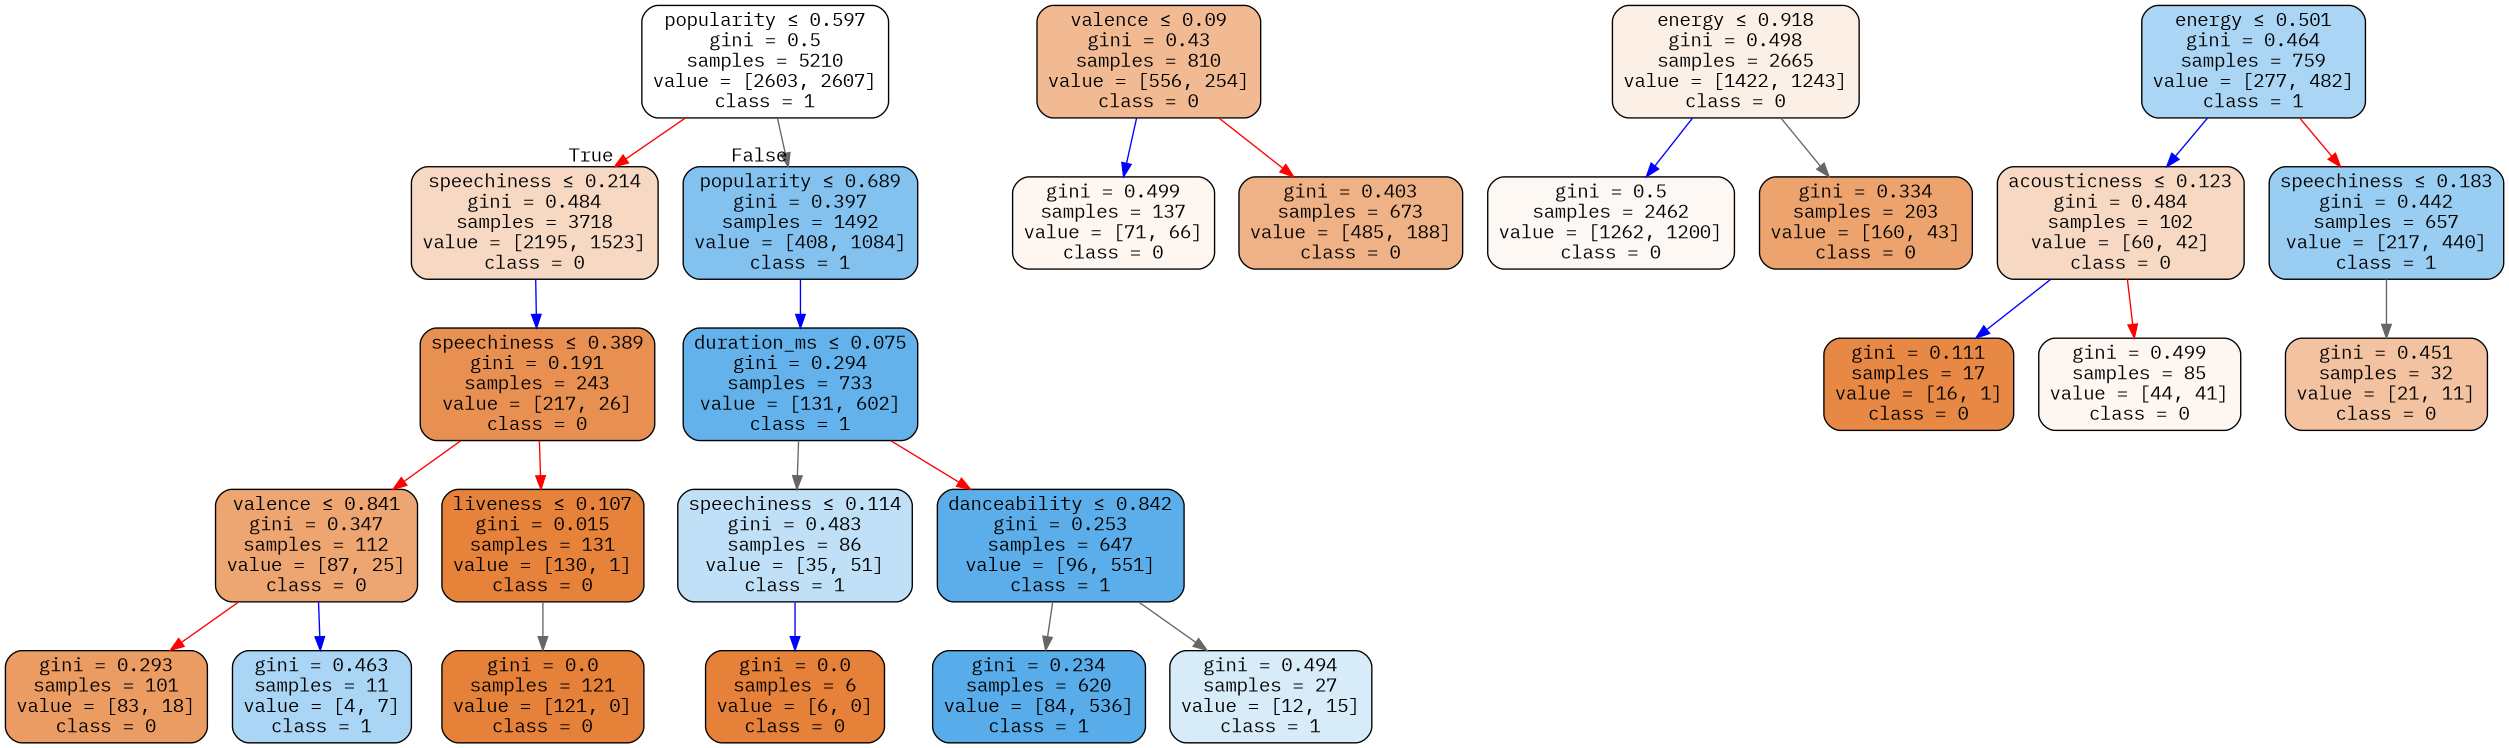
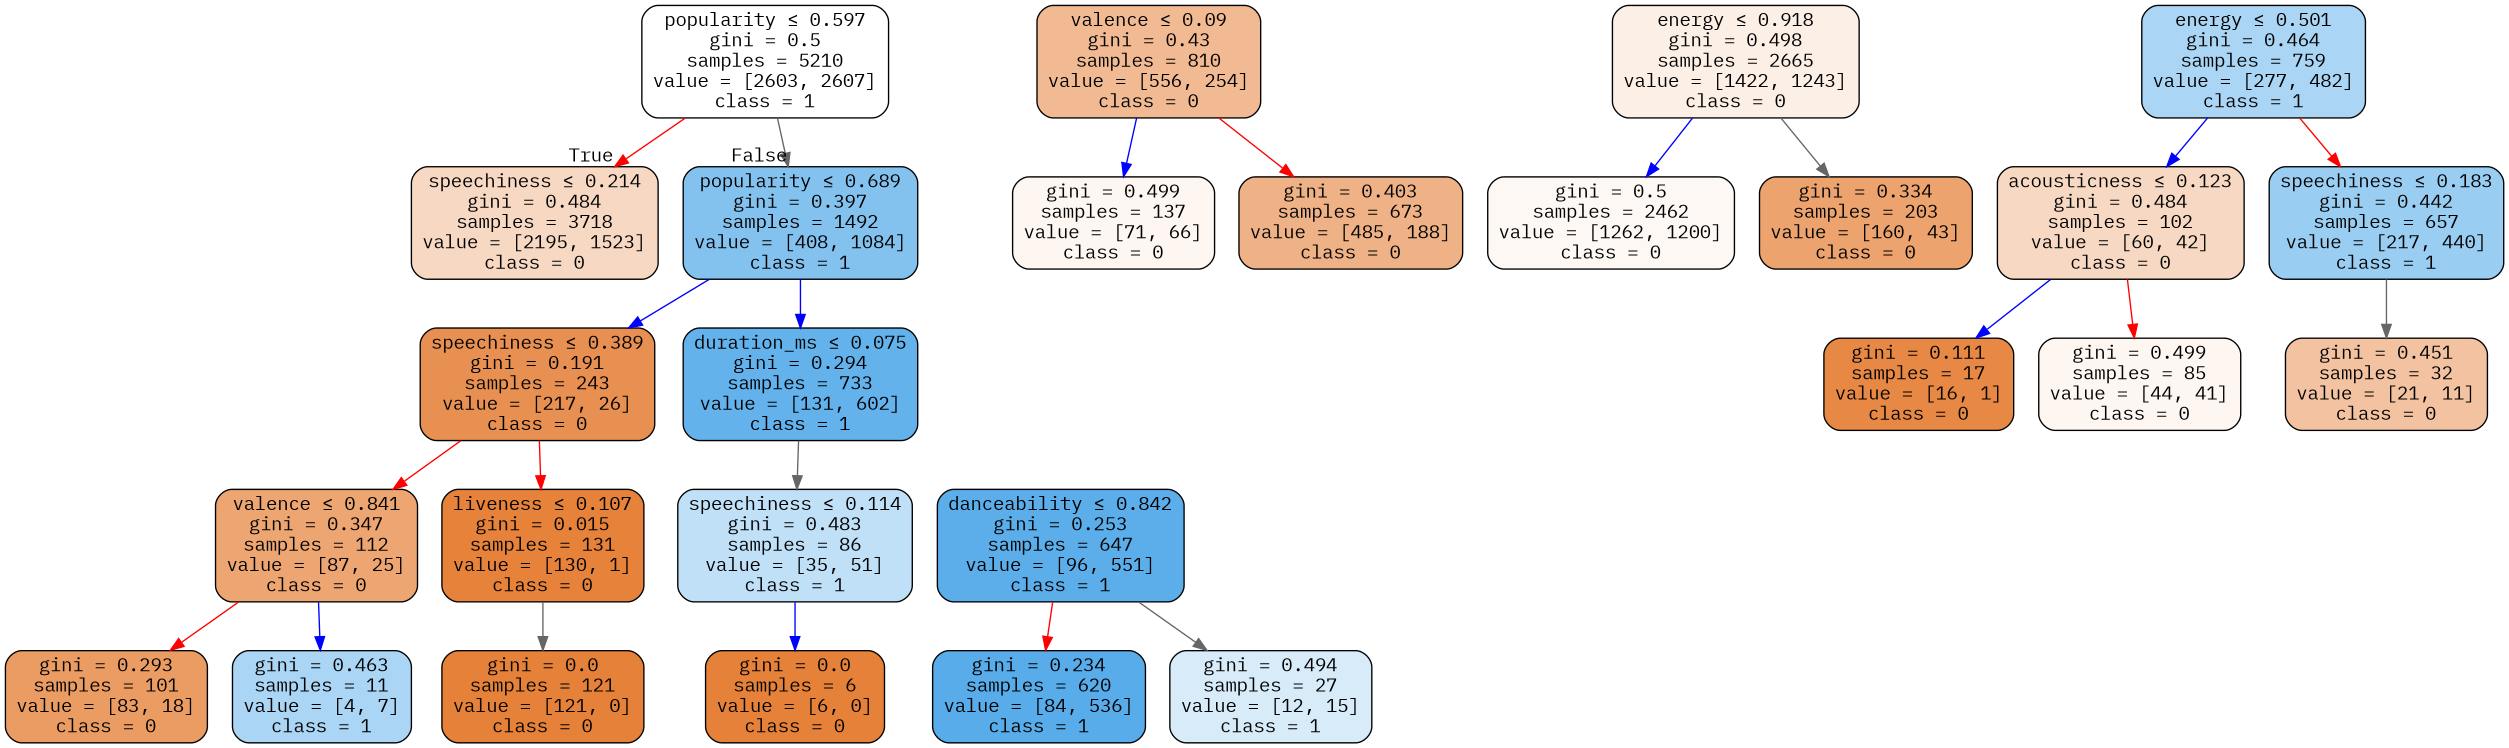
edge "speechiness ≤ 0.214" -> "speechiness ≤ 0.389": now "popularity ≤ 0.689" -> "speechiness ≤ 0.389"
edge "duration_ms ≤ 0.075" -> "danceability ≤ 0.842": removed
edge "danceability ≤ 0.842" -> "gini = 0.234": color gray40 -> red
